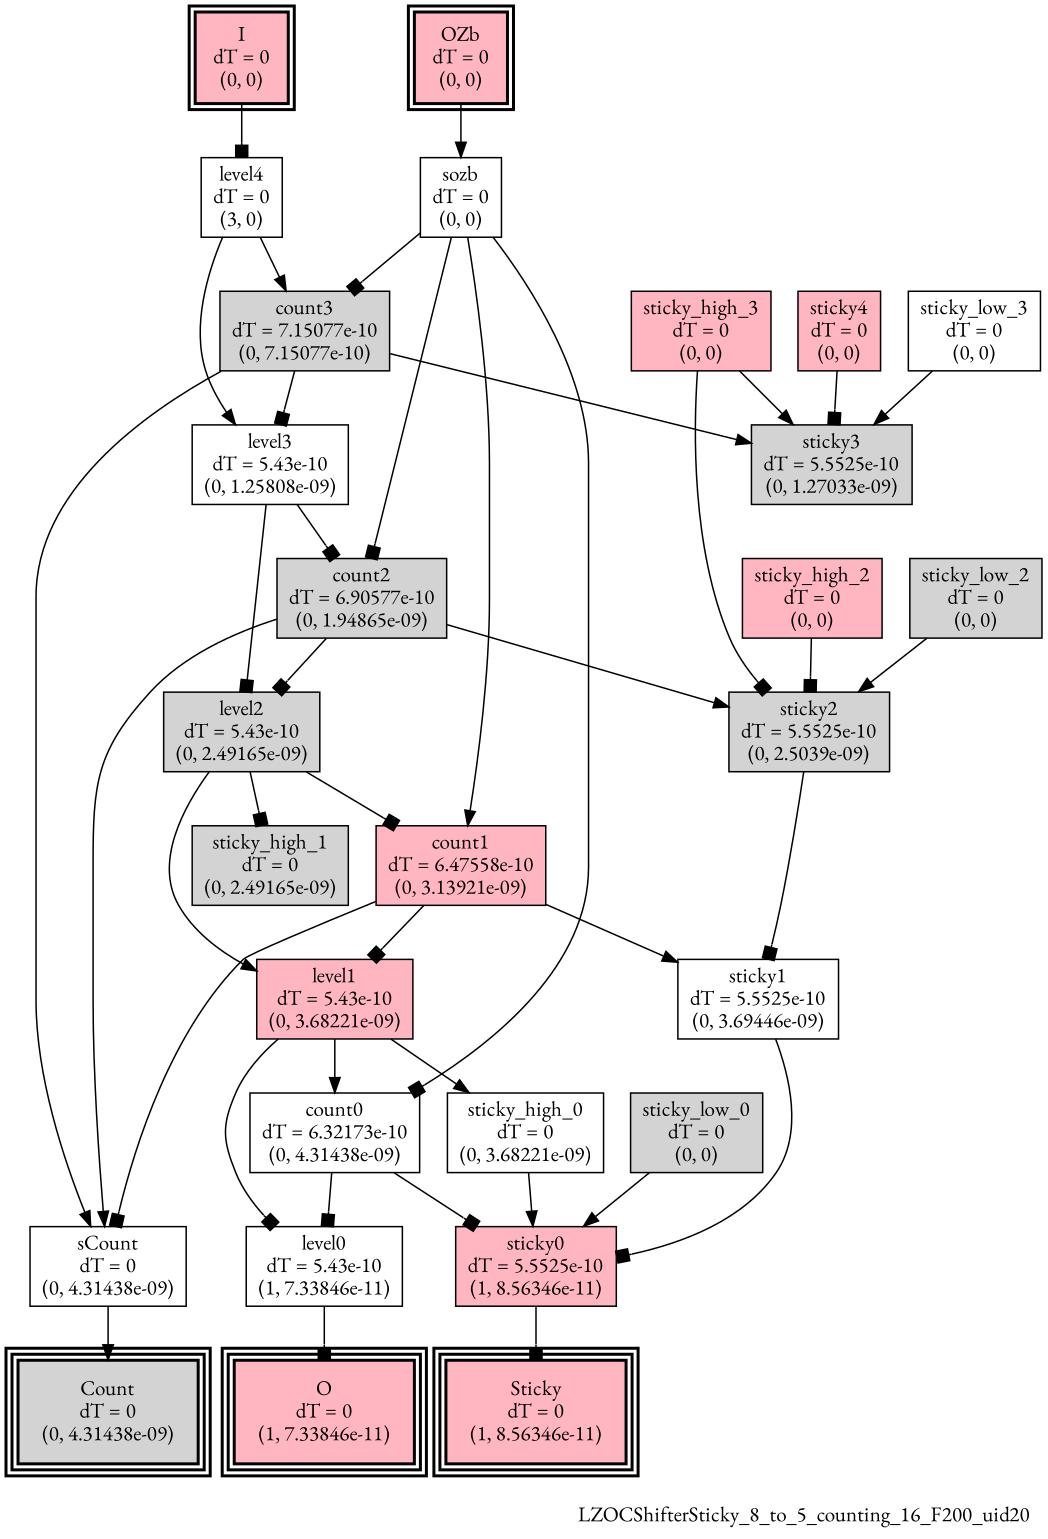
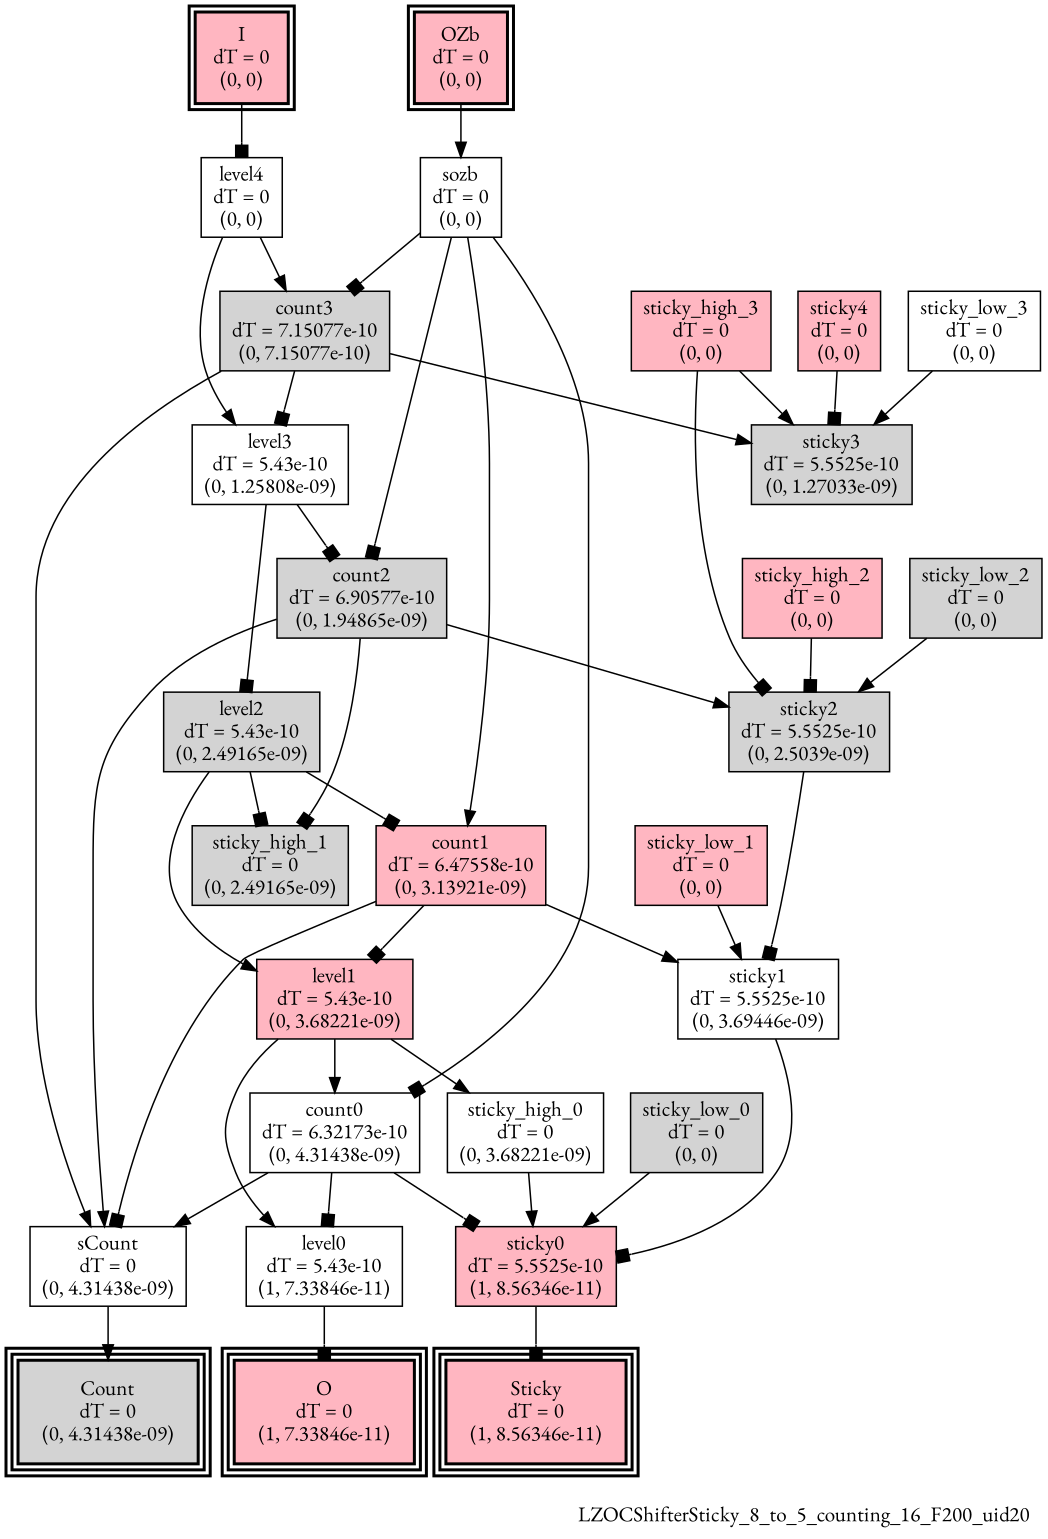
node "level4 dT = 0 (3, 0)": label "level4 dT = 0 (3, 0)" -> "level4 dT = 0 (0, 0)"
edge "count2 dT = 6.90577e-10 (0, 1.94865e-09)" -> "level2 dT = 5.43e-10 (0, 2.49165e-09)": now "count2 dT = 6.90577e-10 (0, 1.94865e-09)" -> "sticky_high_1 dT = 0 (0, 2.49165e-09)"
node "sticky_low_1 dT = 0 (0, 0)": added
edge "level1 dT = 5.43e-10 (0, 3.68221e-09)" -> "level0 dT = 5.43e-10 (1, 7.33846e-11)": arrowhead box -> normal
edge "count0 dT = 6.32173e-10 (0, 4.31438e-09)" -> "sCount dT = 0 (0, 4.31438e-09)": added
